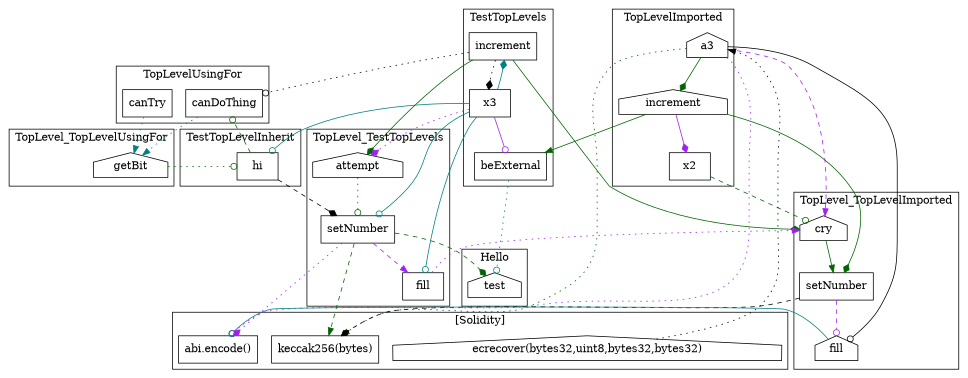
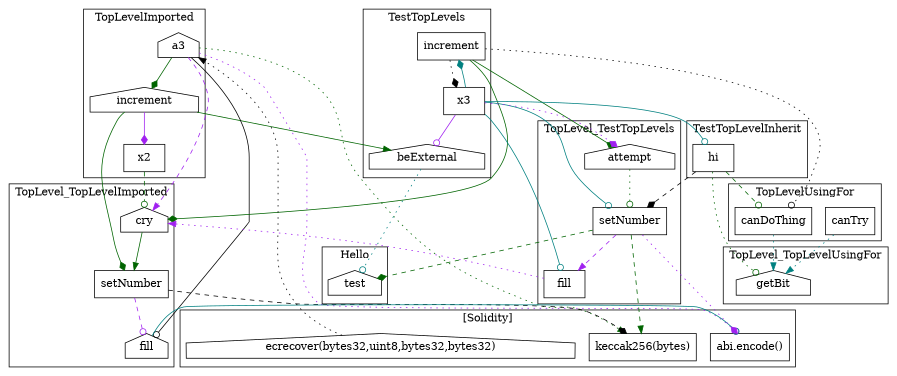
edge "getBit" -> "hi": reversed
node "beExternal": shape box -> house
